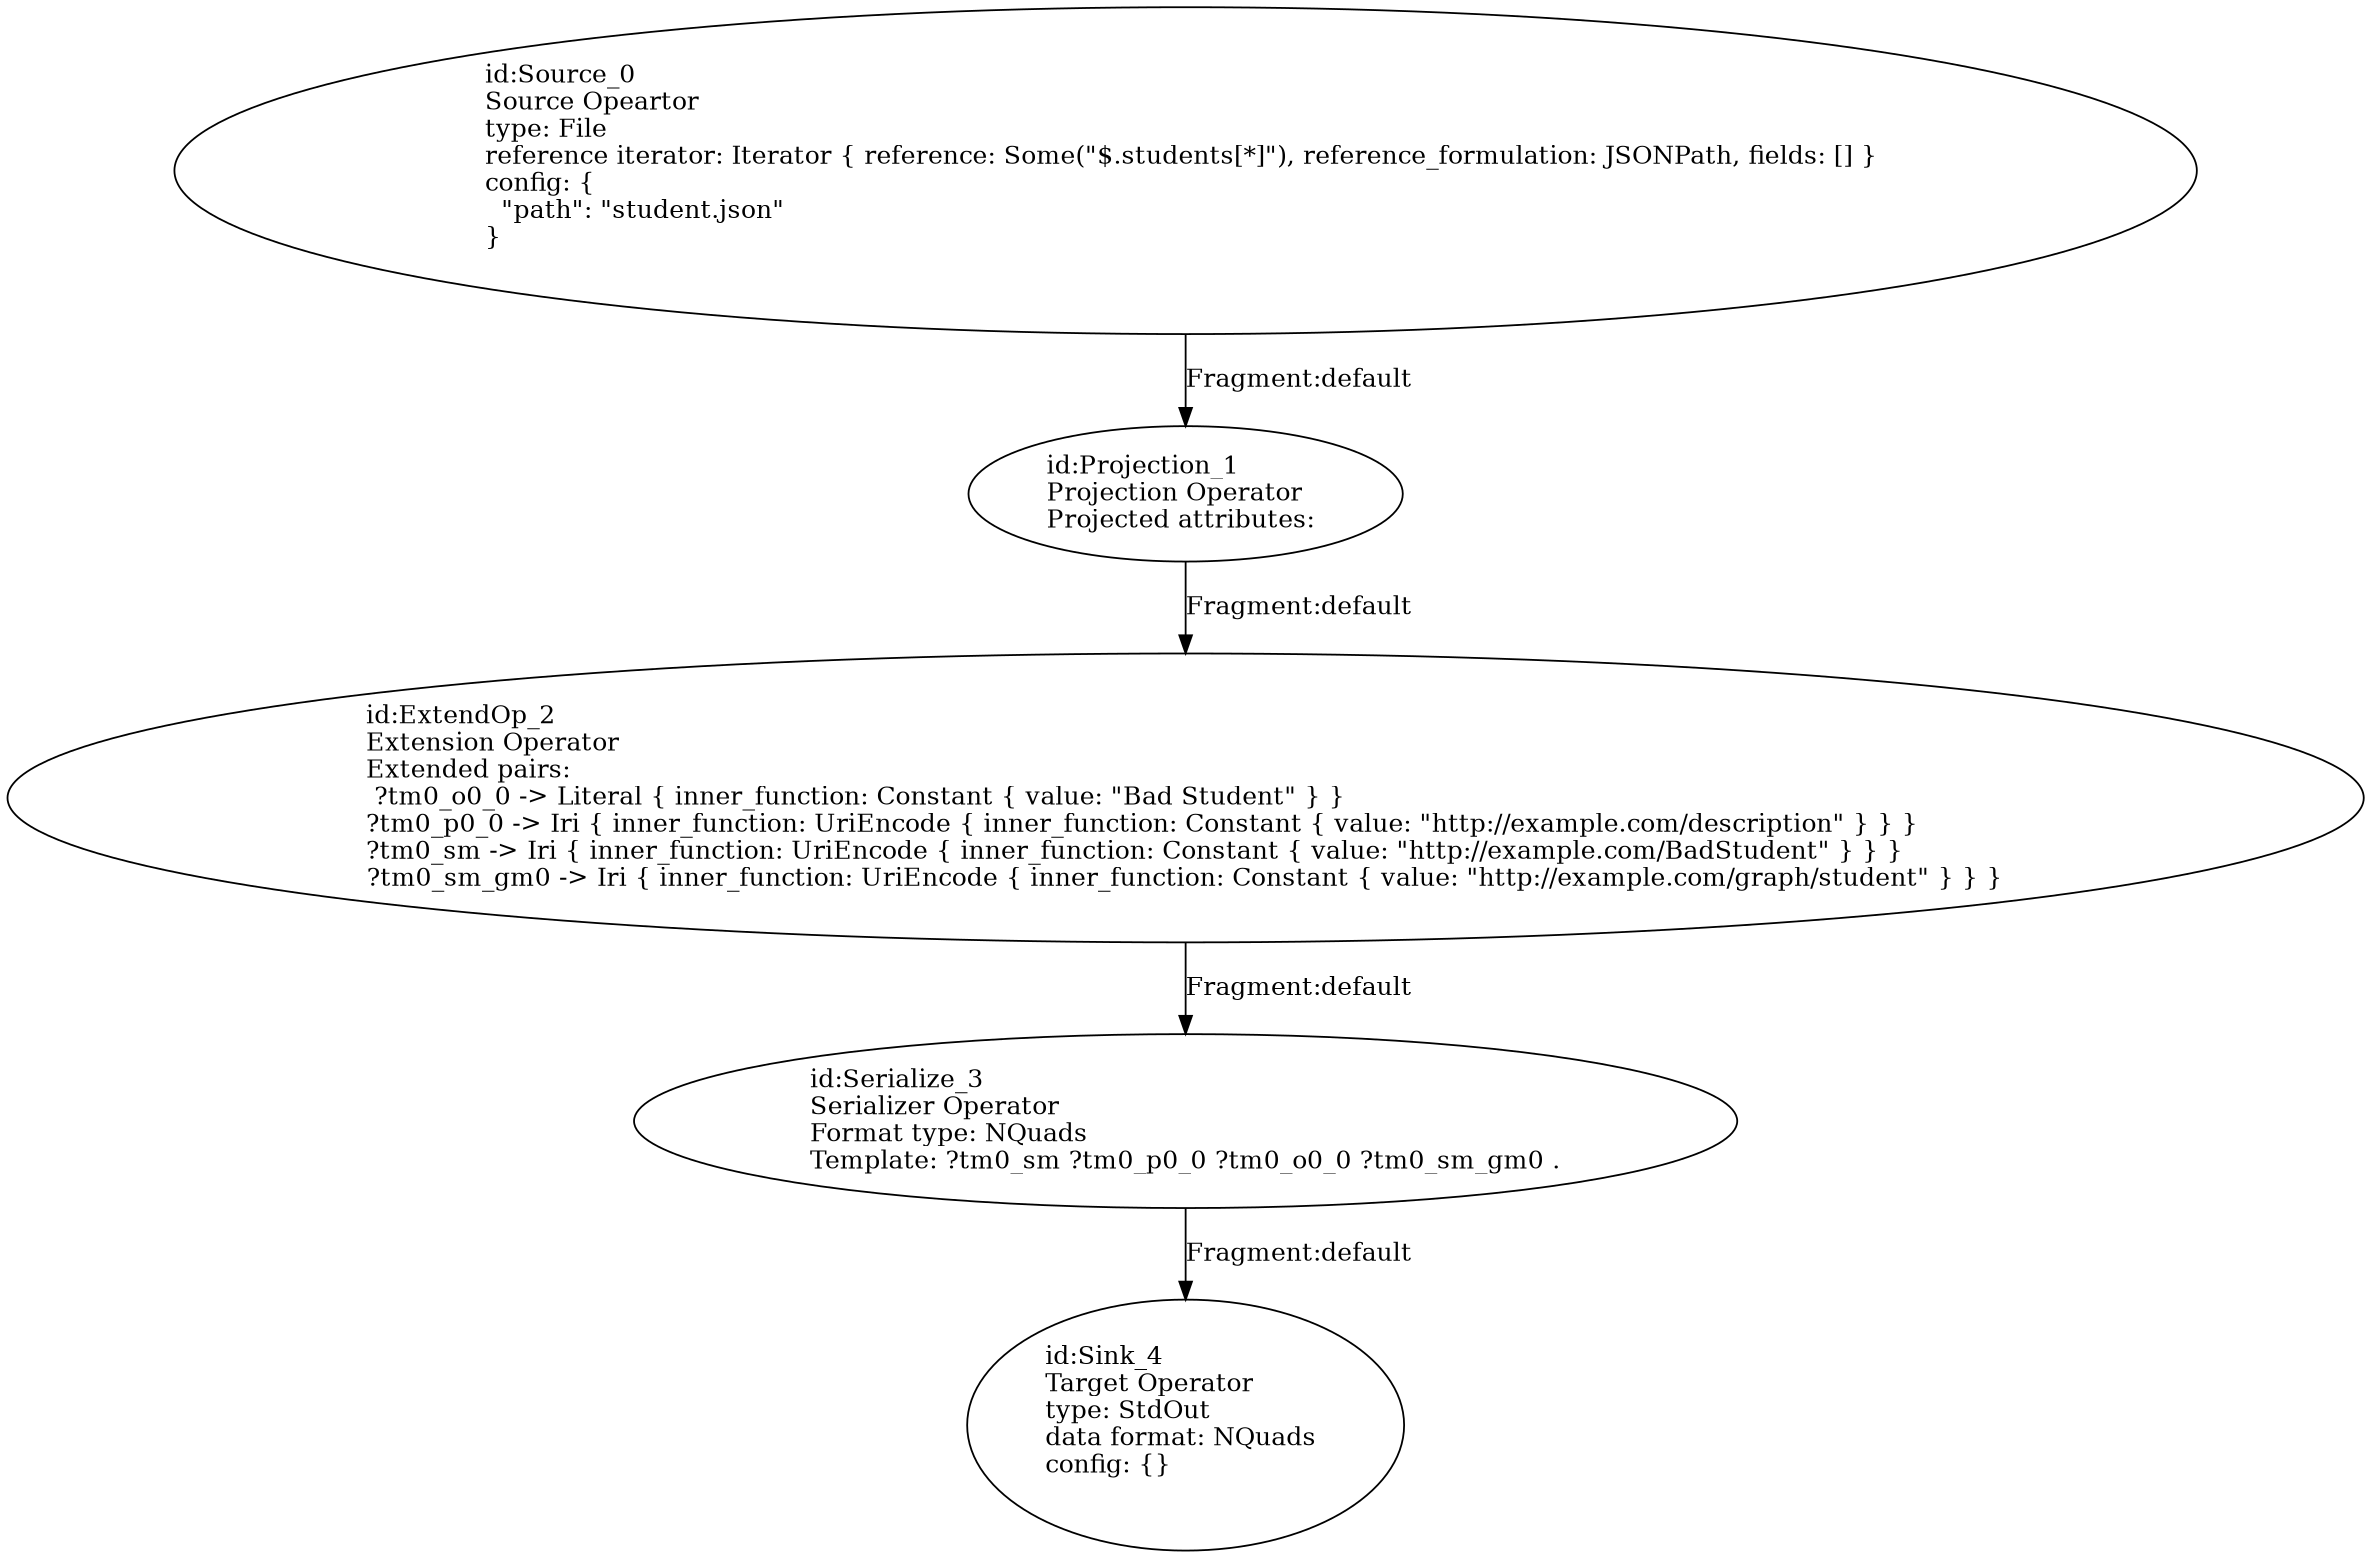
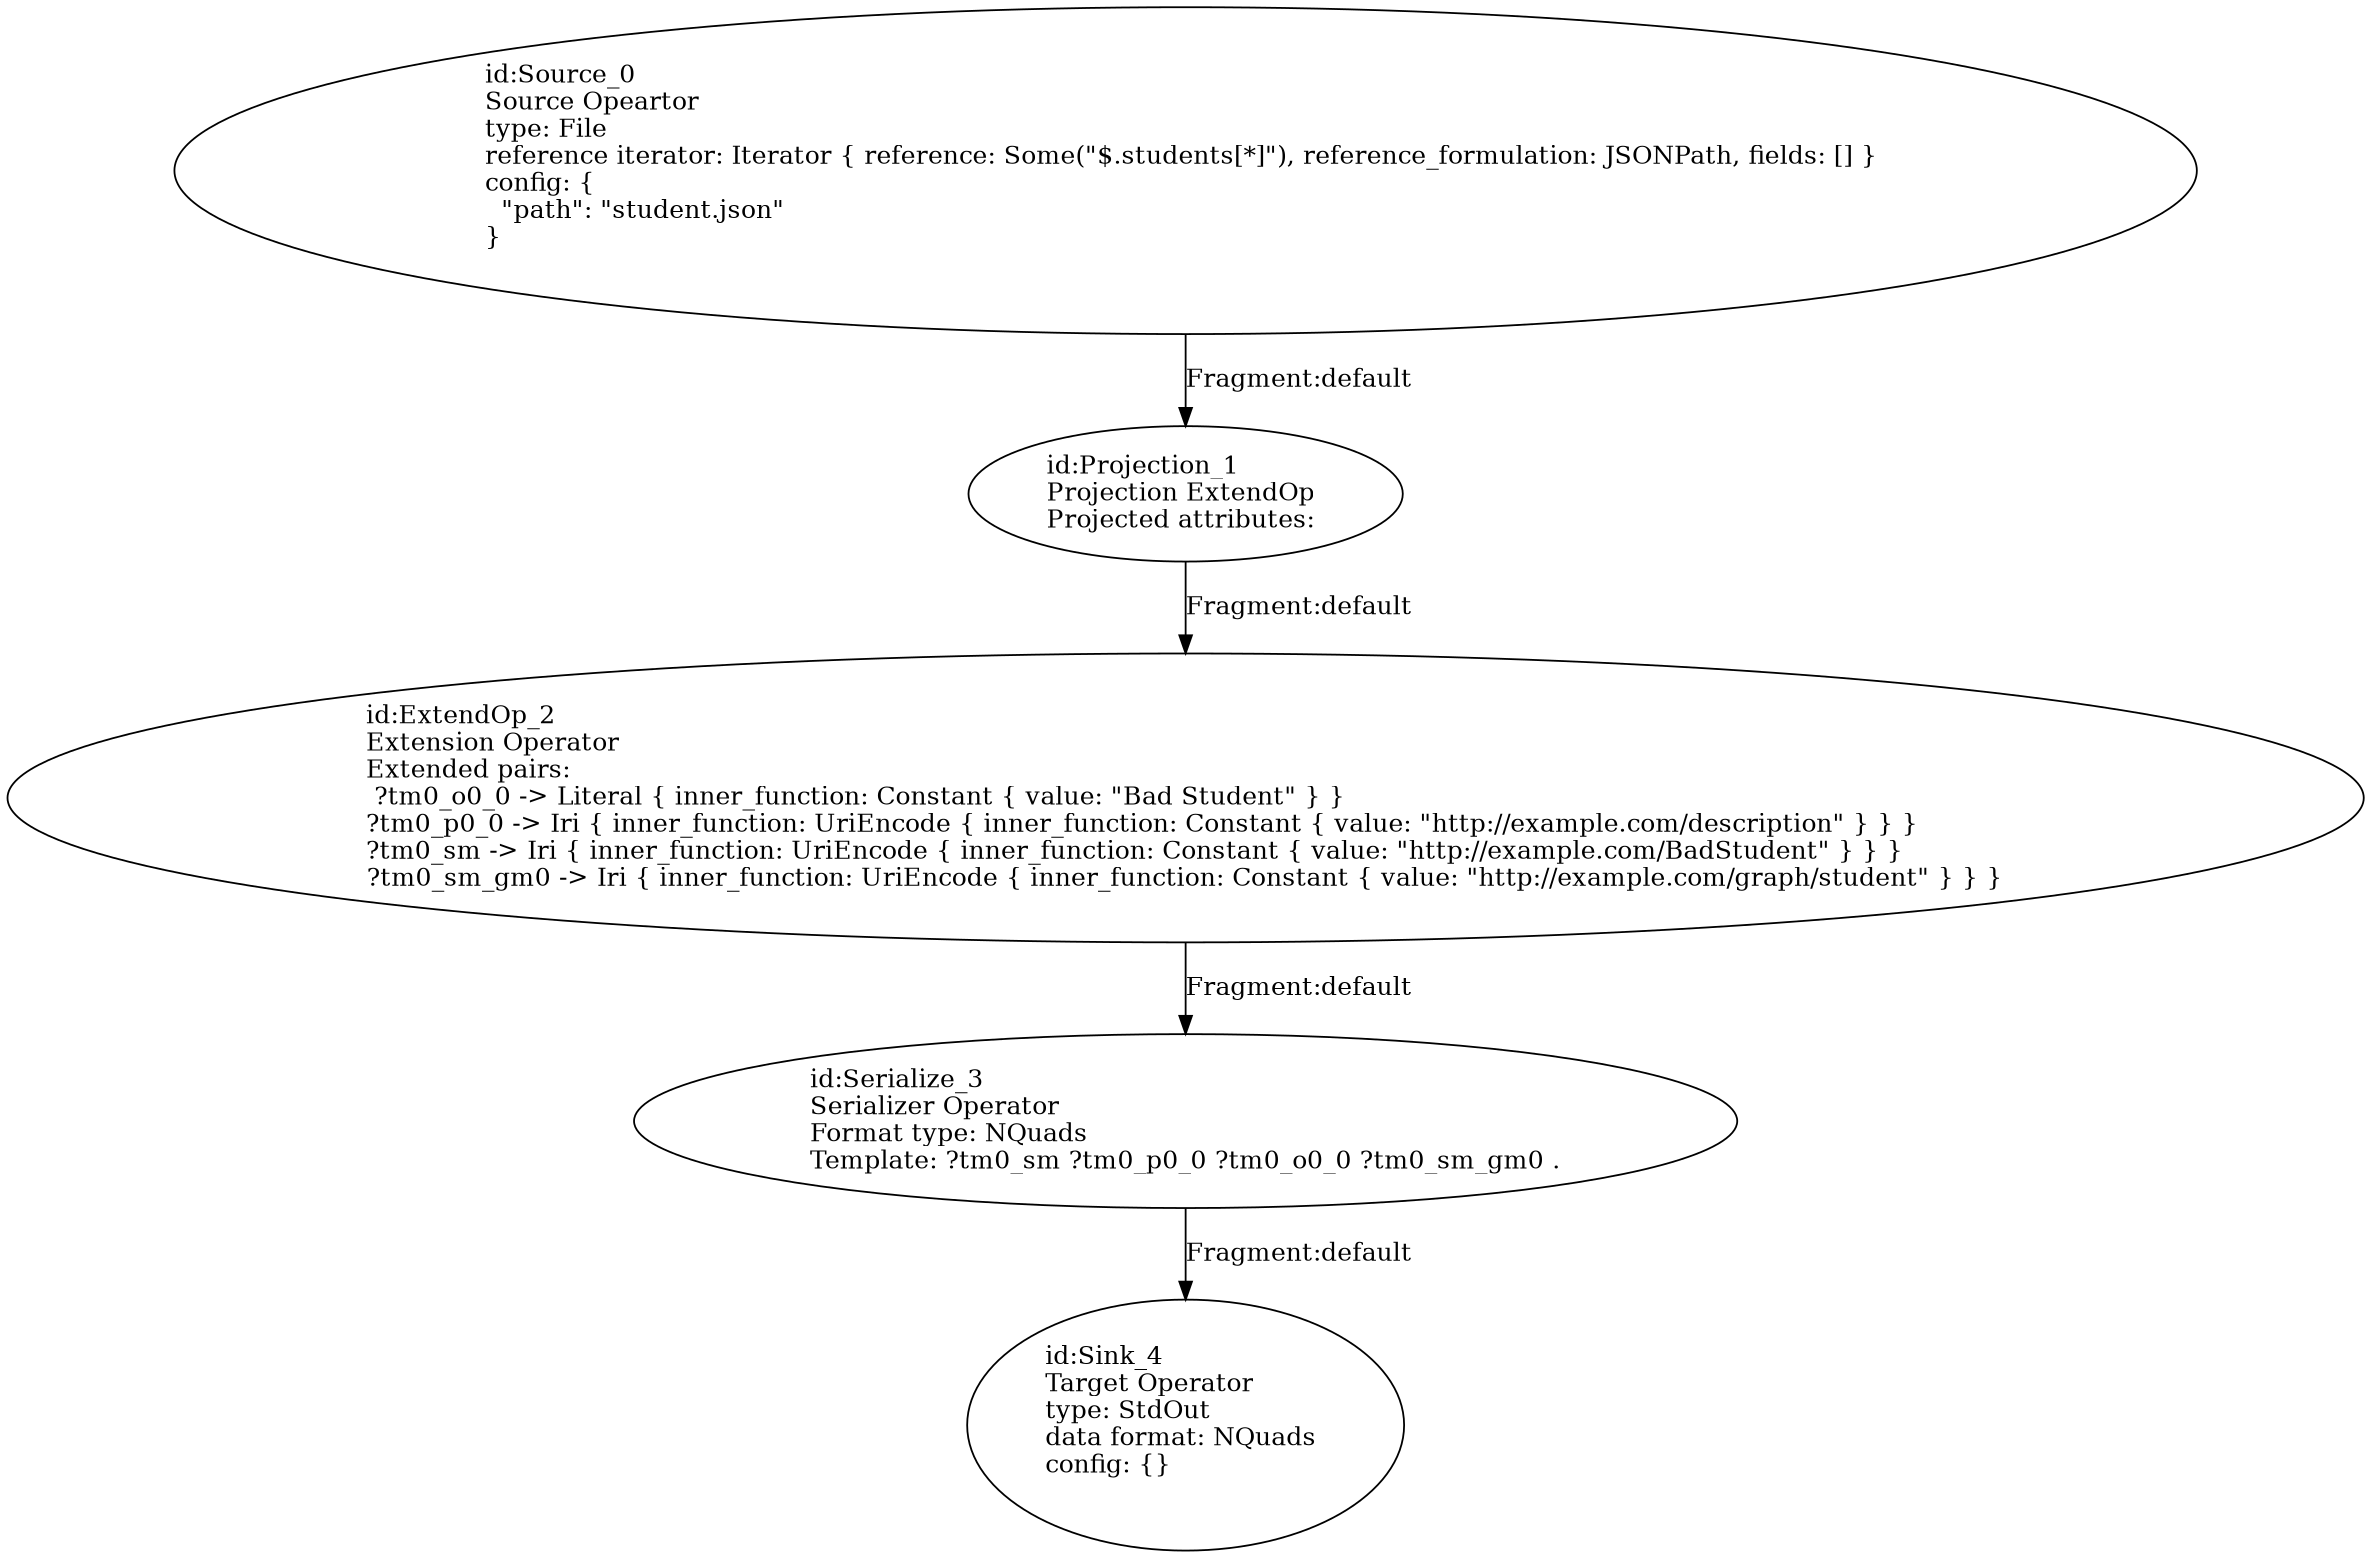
node "id:Projection_1 Projection Operator Projected attributes:": label "id:Projection_1 Projection Operator Projected attributes:" -> "id:Projection_1 Projection ExtendOp Projected attributes:"
